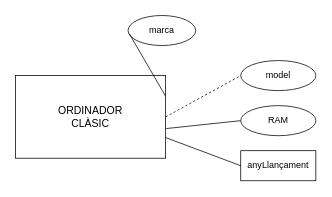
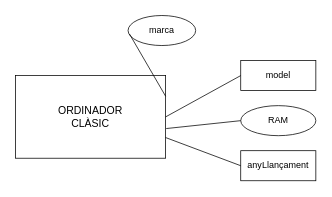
node "model": shape ellipse -> rectangle
edge "model" -- "ORDINADOR CLÀSIC": style dashed -> solid
